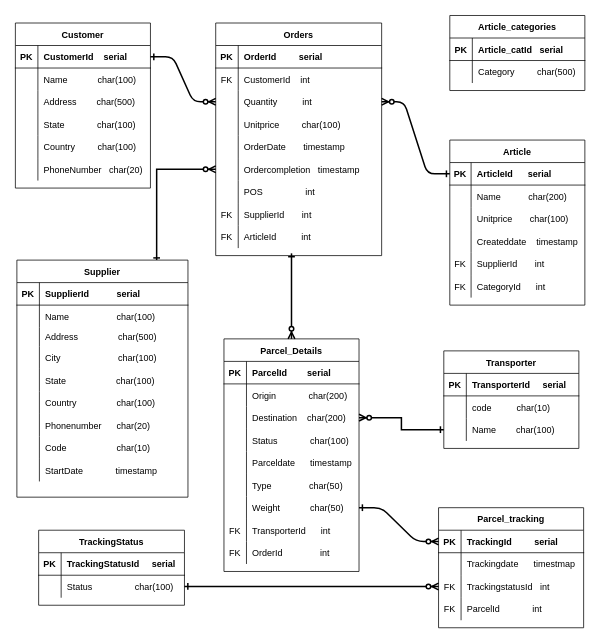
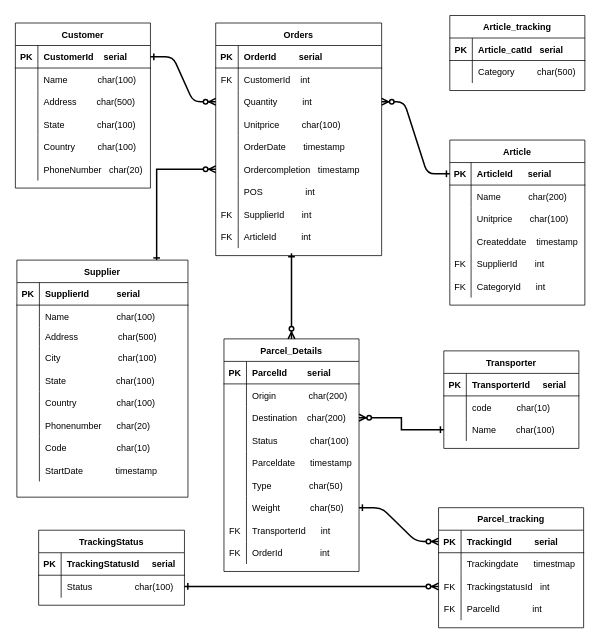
node "Article_categories": label "Article_categories" -> "Article_tracking"
